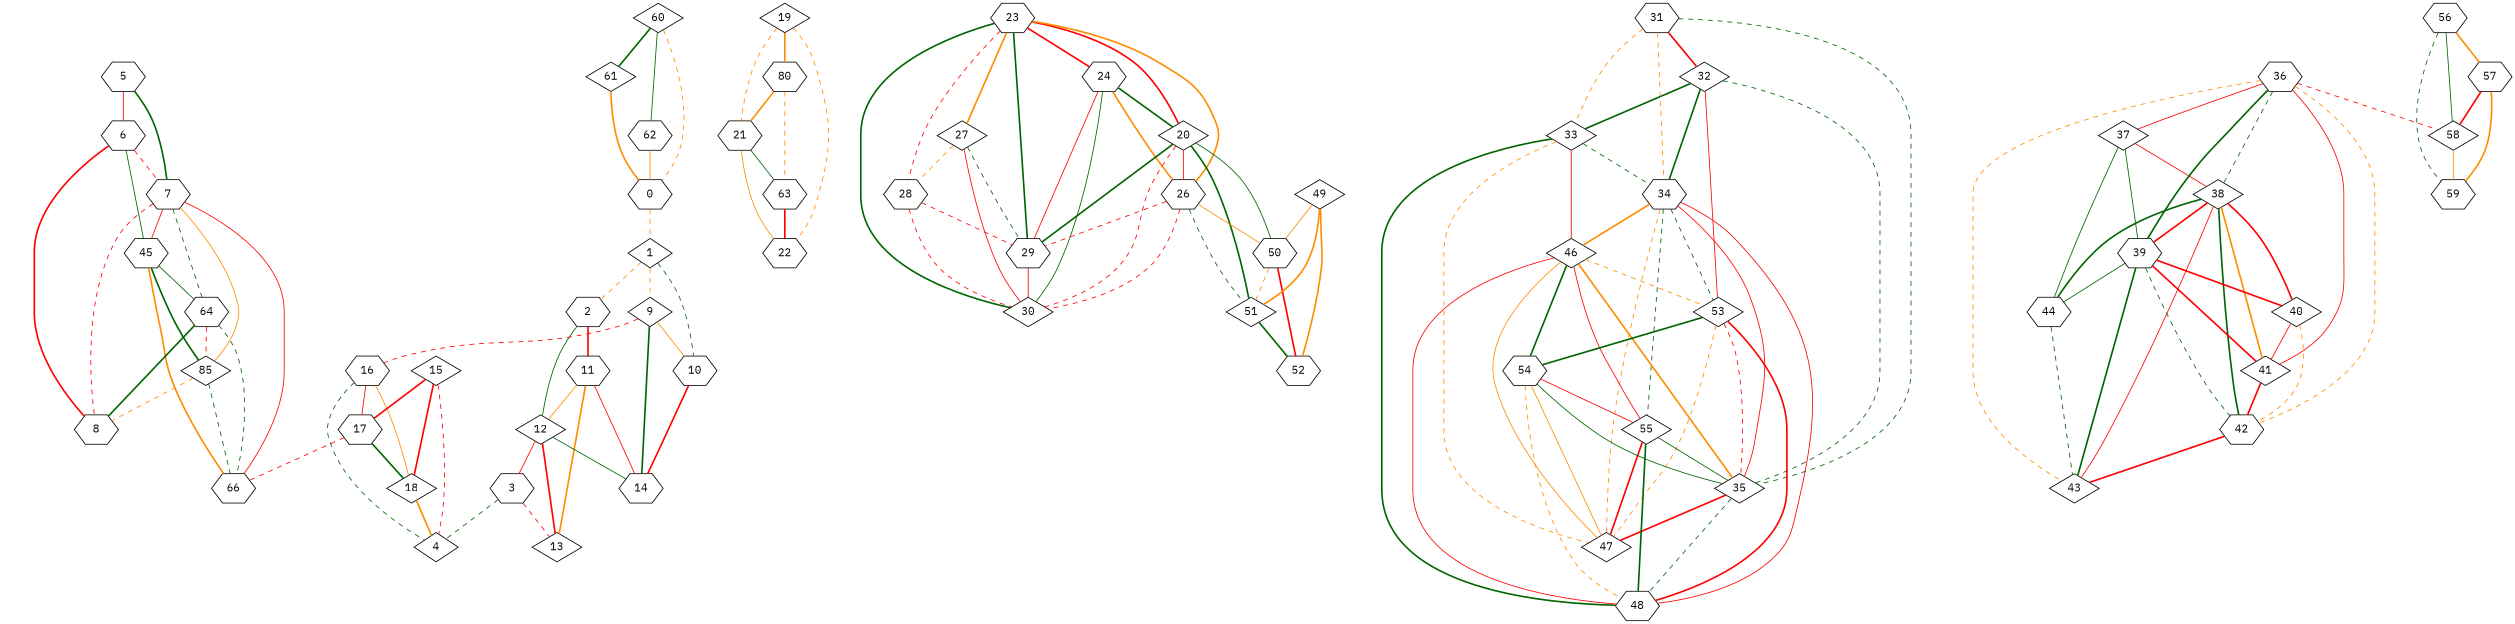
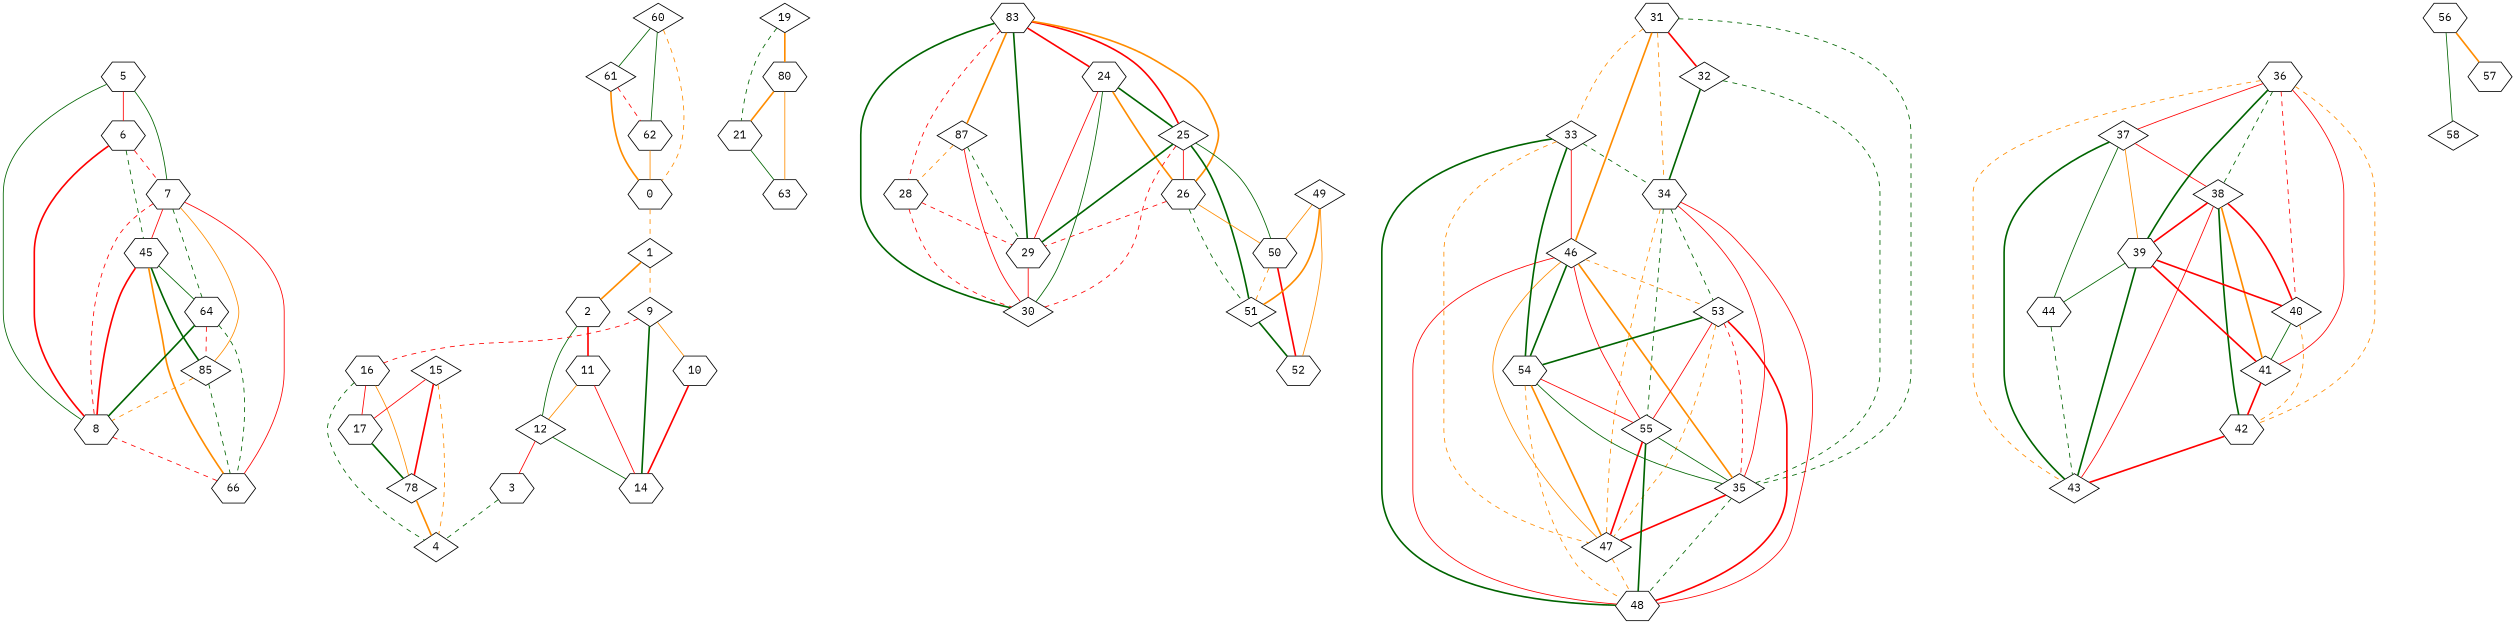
node "23": label "23" -> "83"
edge "60" -- "61": style bold -> solid
edge "19" -- "21": color darkorange -> darkgreen
edge "61" -- "62": added
edge "32" -- "33": now "54" -- "33"
edge "36" -- "58": now "36" -- "40"
edge "57" -- "58": removed
edge "5" -- "7": style bold -> solid
edge "80" -- "63": style dashed -> solid
node "27": label "27" -> "87"
node "20": label "20" -> "25"
edge "6" -- "45": style solid -> dashed
edge "32" -- "53": now "55" -- "53"
edge "37" -- "39": color darkgreen -> darkorange
node "59": removed
edge "34" -- "46": now "31" -- "46"
edge "38" -- "44": removed
edge "5" -- "8": added
node "22": removed
edge "26" -- "30": removed
edge "1" -- "2": style dashed -> bold
edge "49" -- "52": style bold -> solid
edge "37" -- "43": added
edge "1" -- "10": removed
edge "45" -- "8": added
edge "40" -- "41": color red -> darkgreen
edge "39" -- "42": removed
edge "15" -- "17": style bold -> solid
edge "17" -- "66": now "8" -- "66"
edge "15" -- "4": color red -> darkorange
edge "54" -- "47": style solid -> bold
node "18": label "18" -> "78"
node "13": removed
edge "47" -- "48": added
